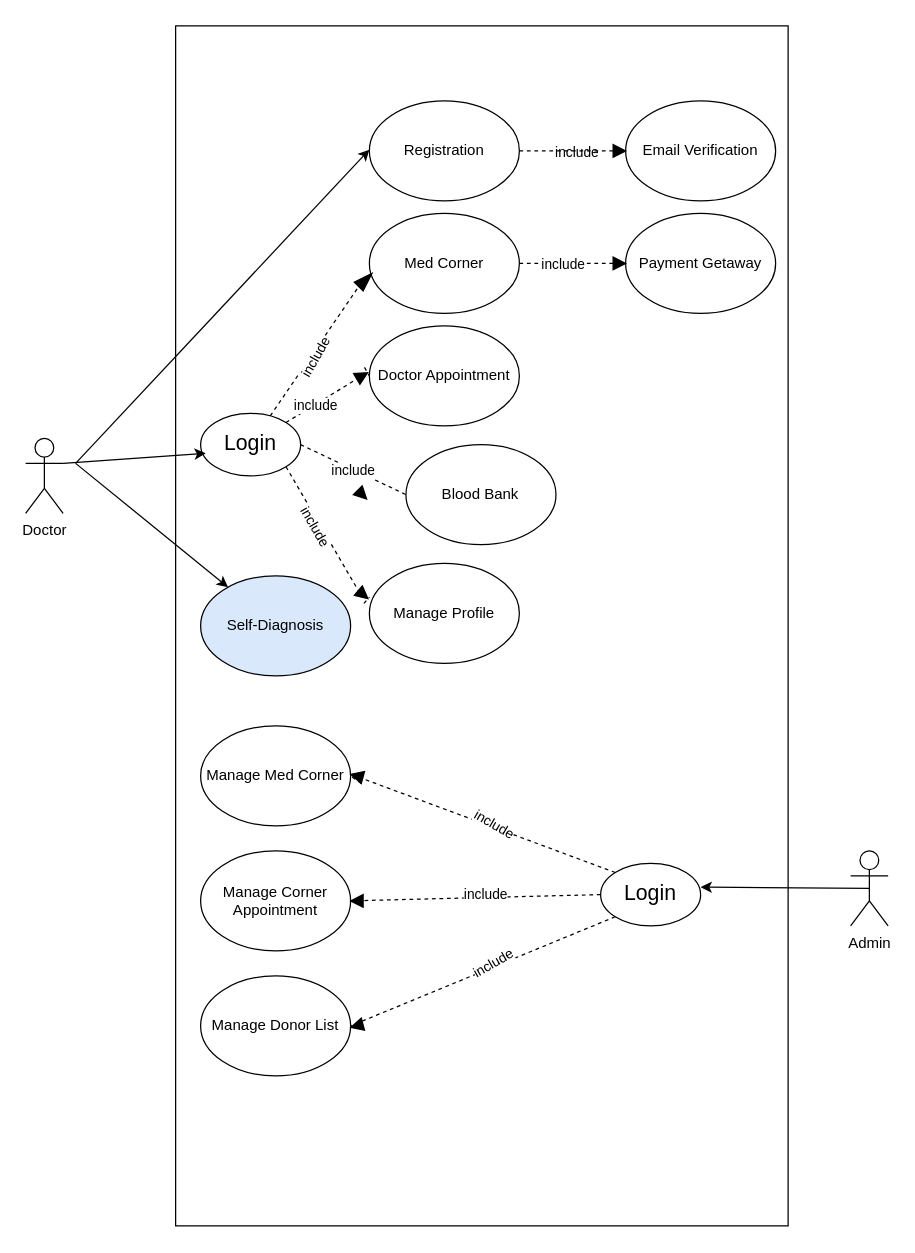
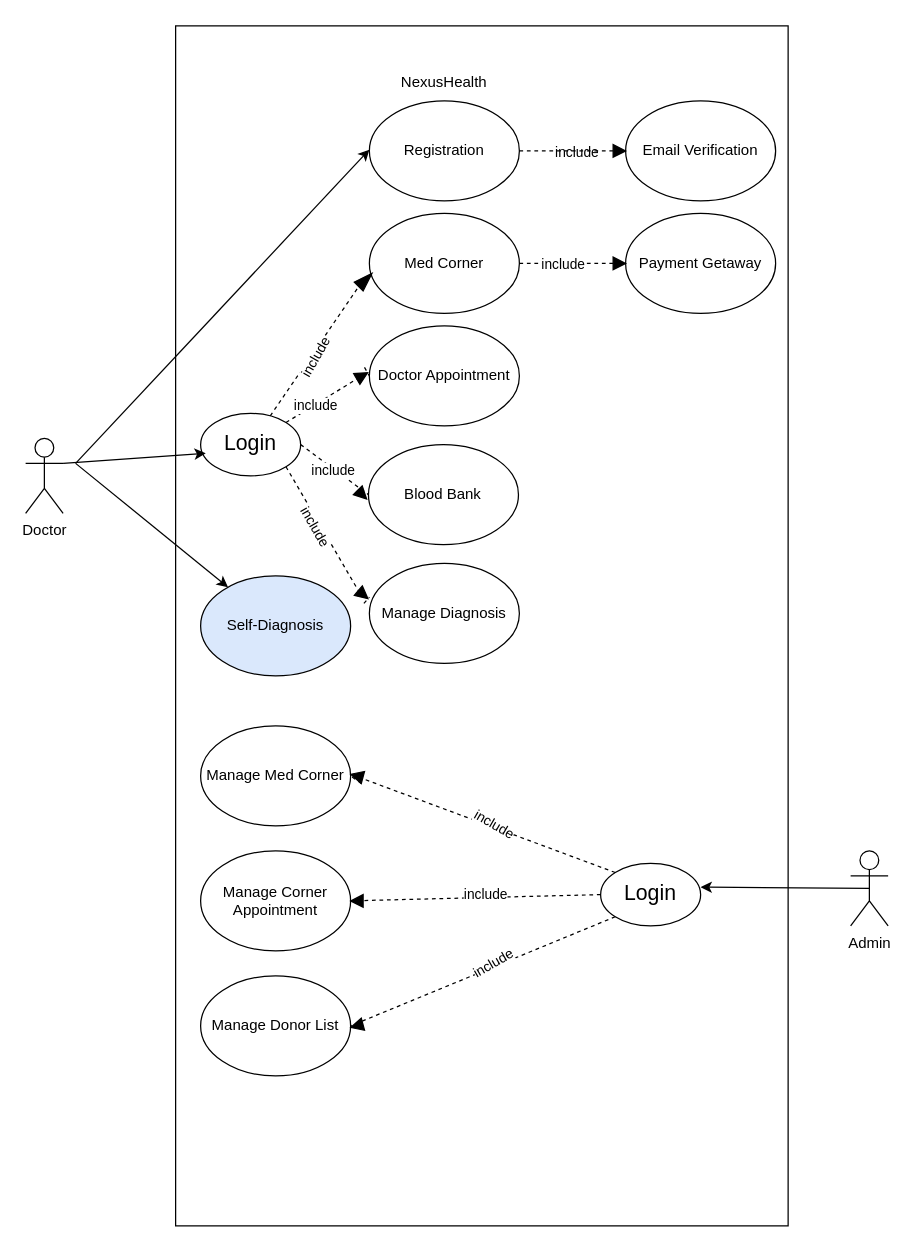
node "NexusHealth": added
node "Blood Bank": moved (481, 494) -> (443, 494)
node "Manage Profile": label "Manage Profile" -> "Manage Diagnosis"
